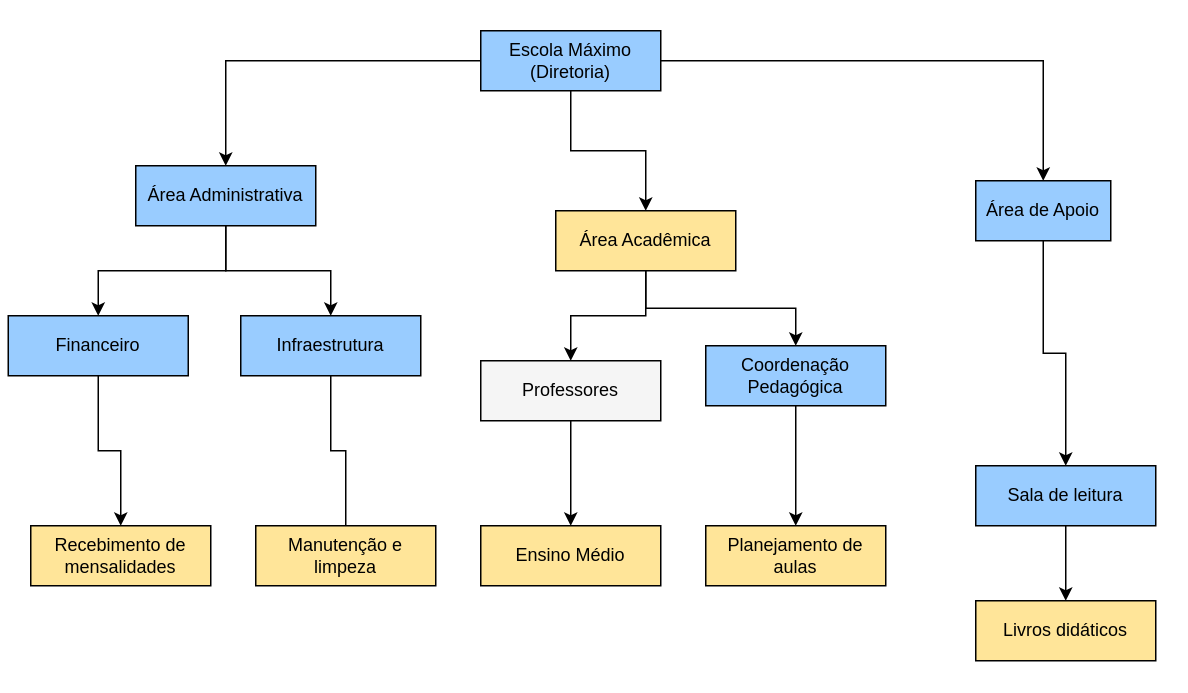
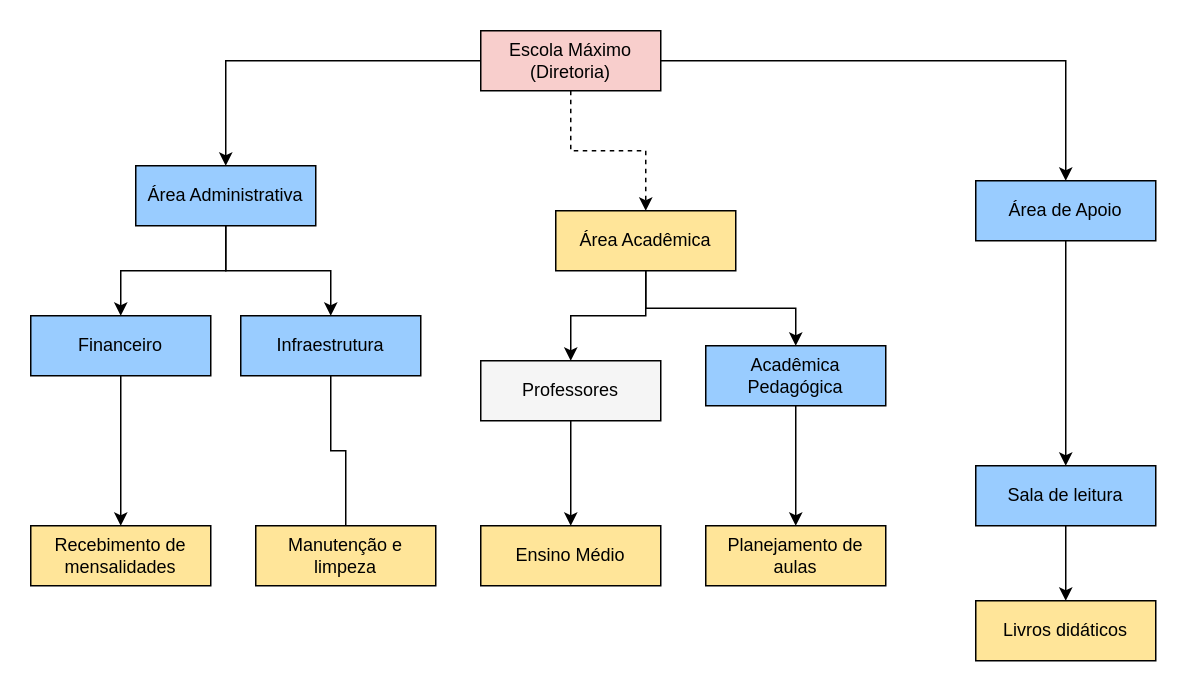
node "Escola Máximo (Diretoria)": fillcolor #99ccff -> #f8cecc
edge "Escola Máximo (Diretoria)" -> "Área Acadêmica": style solid -> dashed
node "Área de Apoio": size 135x60 -> 180x60
node "Financeiro": moved (98, 346) -> (121, 346)
node "Coordenação Pedagógica": label "Coordenação Pedagógica" -> "Acadêmica Pedagógica"
